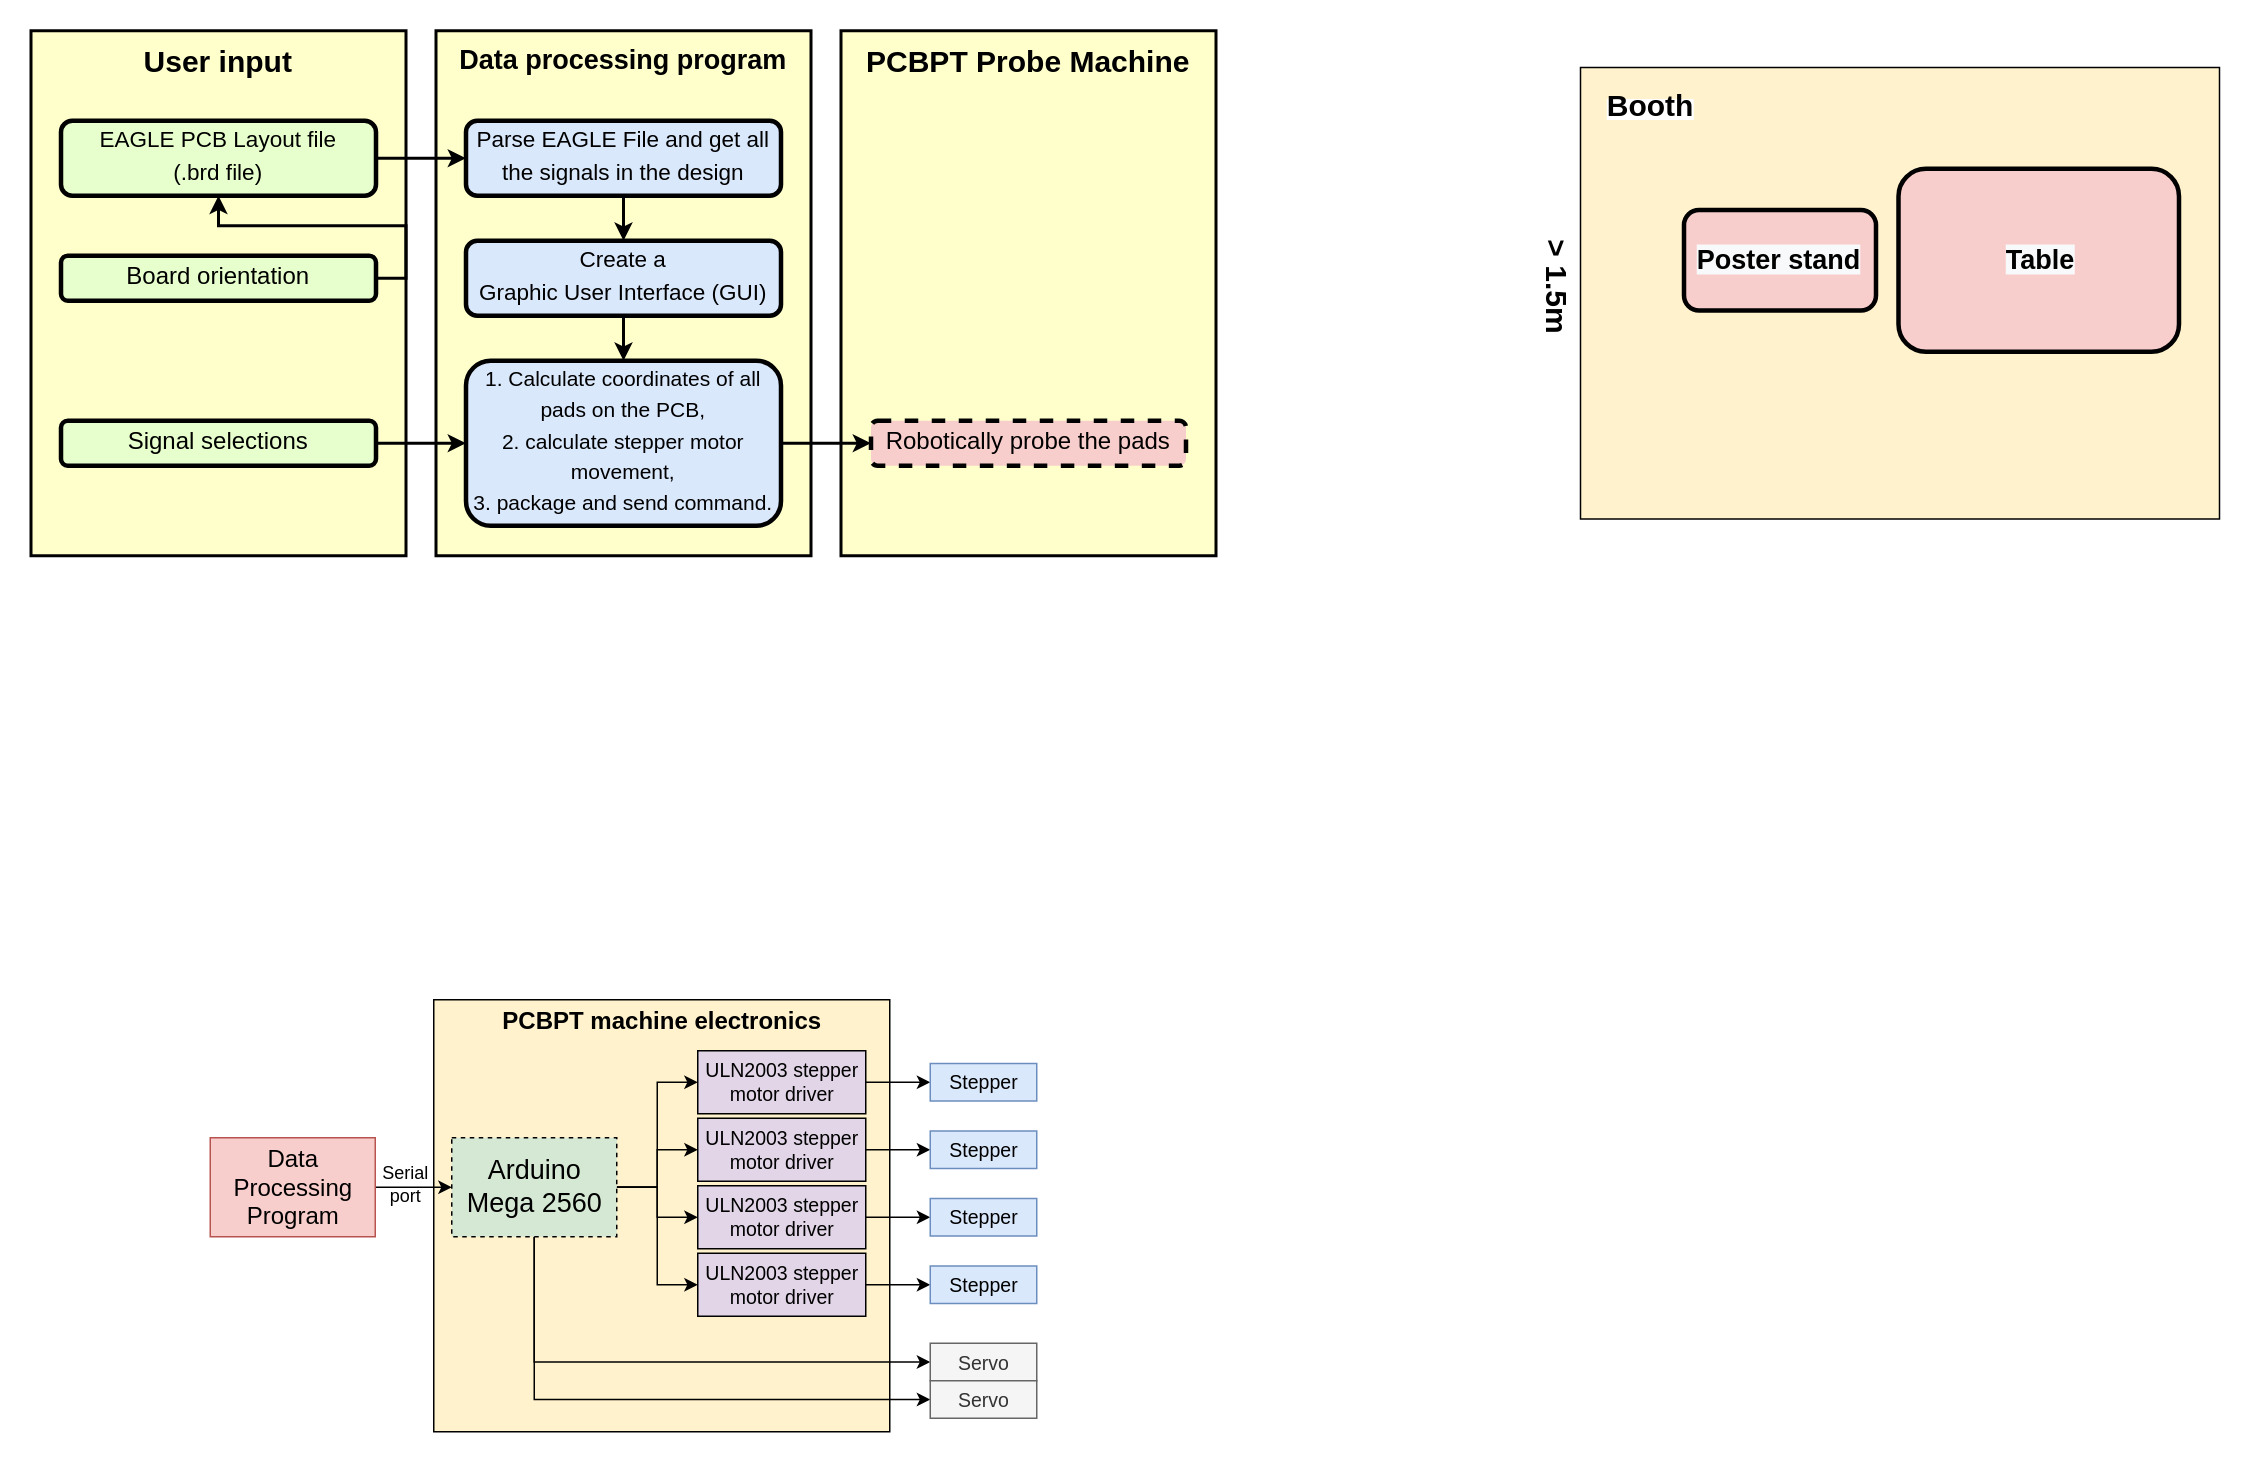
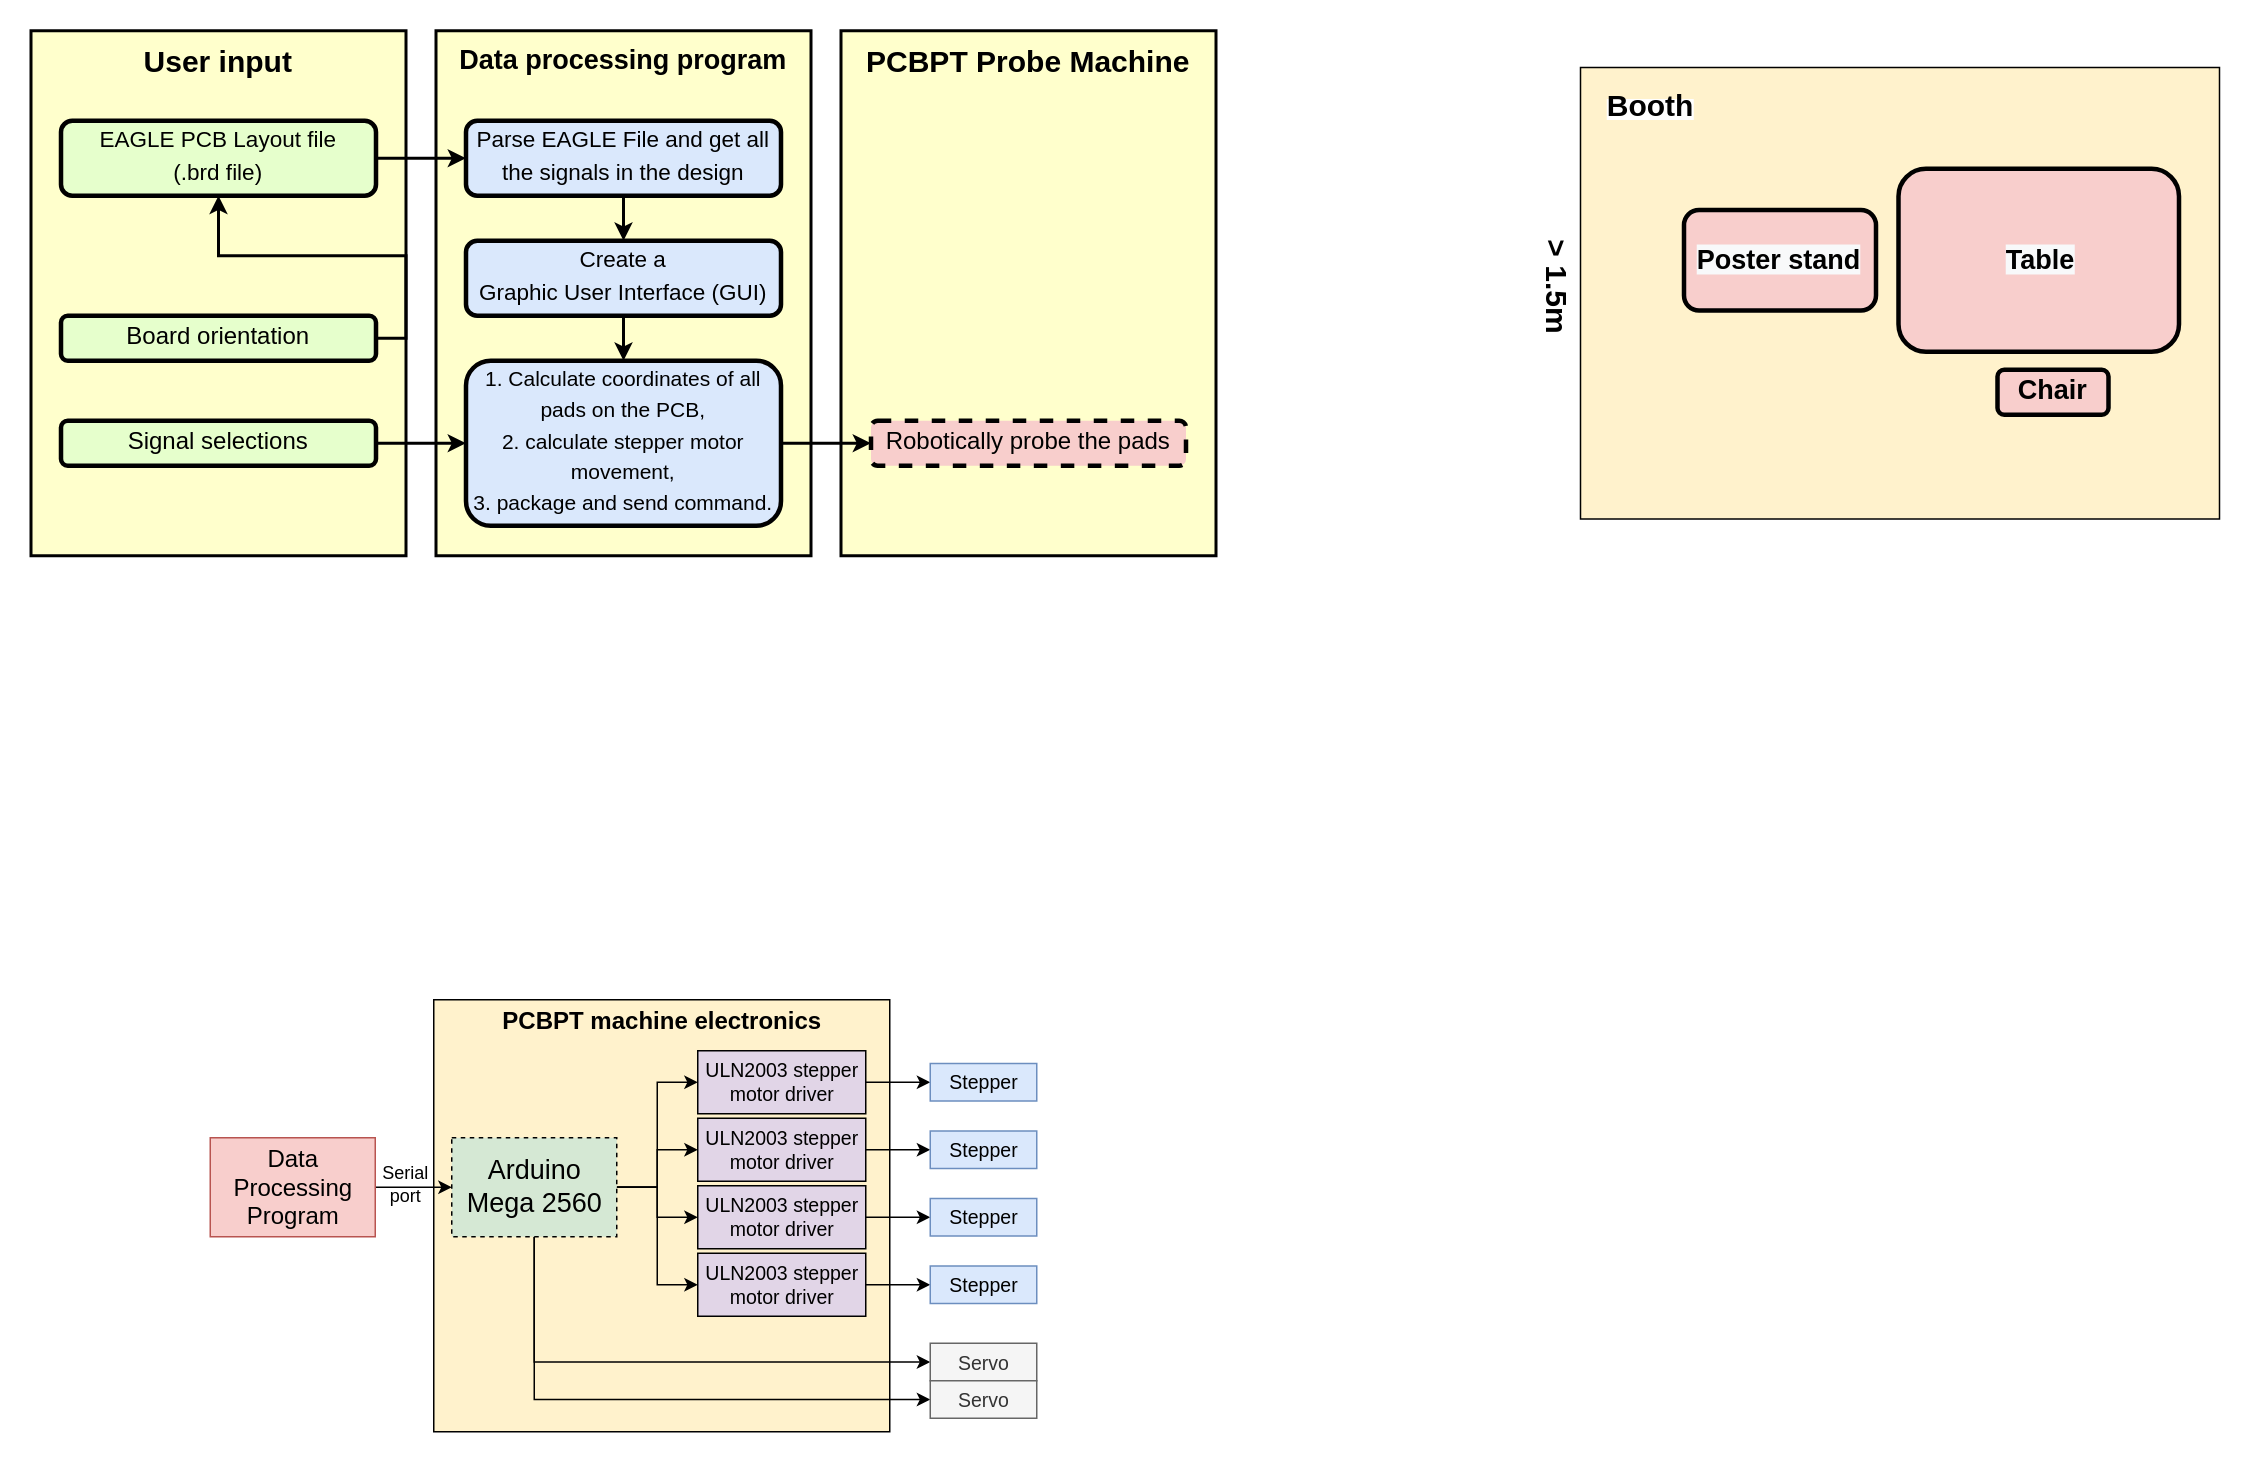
node "Board orientation": moved (218, 278) -> (218, 338)
node "Chair": added
